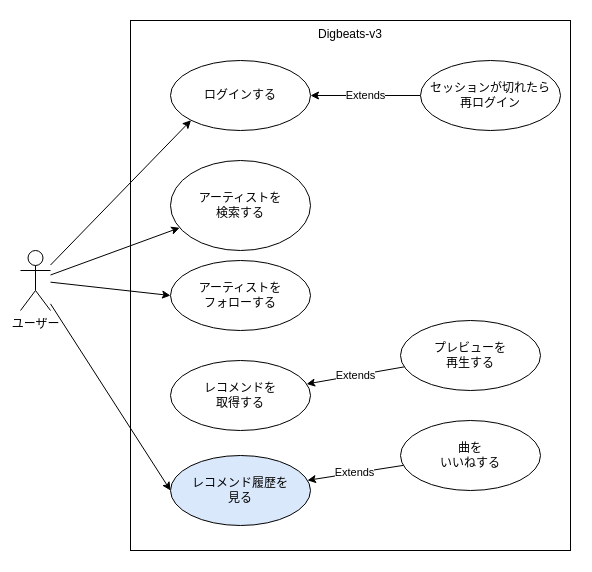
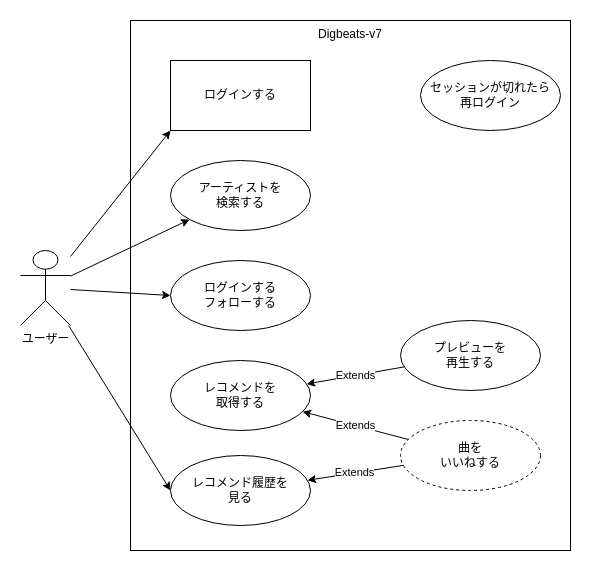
node "Digbeats-v3": label "Digbeats-v3" -> "Digbeats-v7"
node "ログインする": shape ellipse -> rectangle
edge "セッションが切れたら 再ログイン" -> "ログインする": removed, label "Extends"
node "アーティストを 検索する": size 140x90 -> 140x70
node "ユーザー": size 30x60 -> 50x75
node "アーティストを フォローする": label "アーティストを フォローする" -> "ログインする フォローする"
edge "曲を いいねする" -> "レコメンドを 取得する": added, label "Extends"
node "曲を いいねする": style solid -> dashed
node "レコメンド履歴を 見る": fillcolor #dae8fc -> #ffffff
